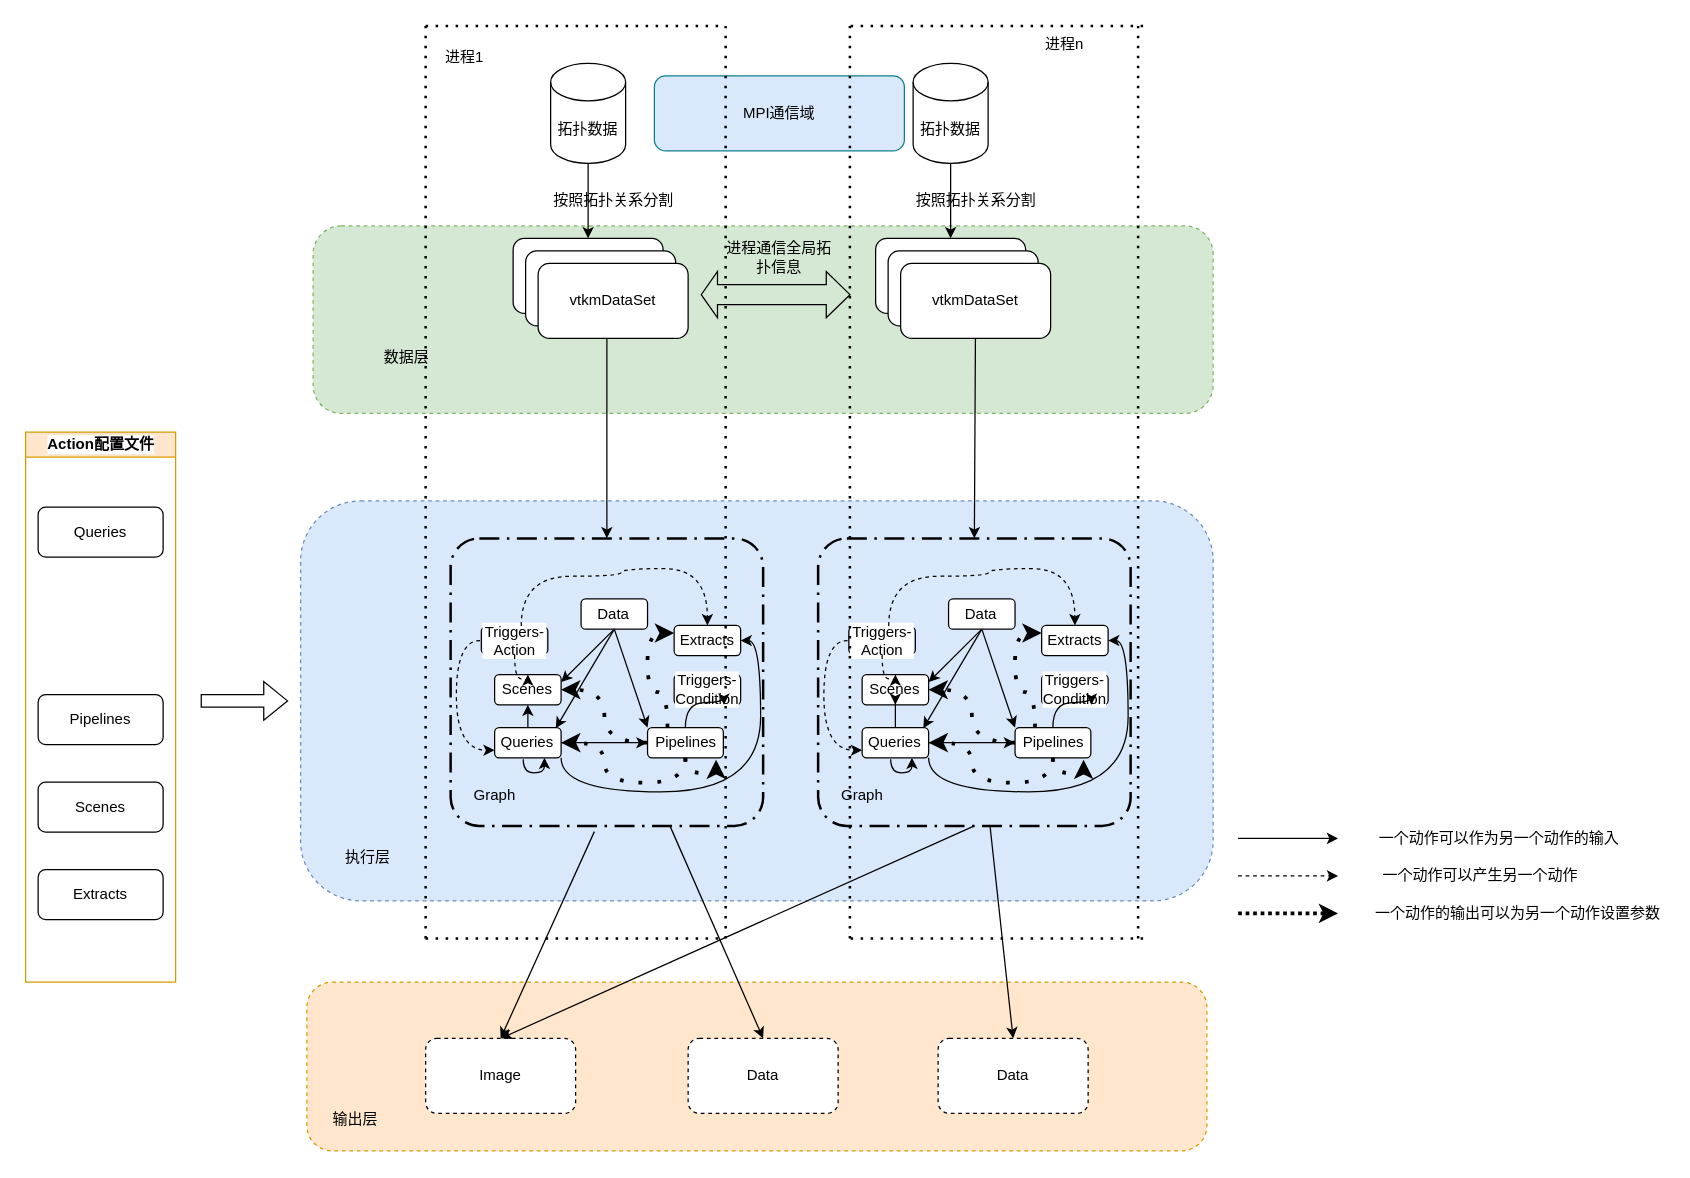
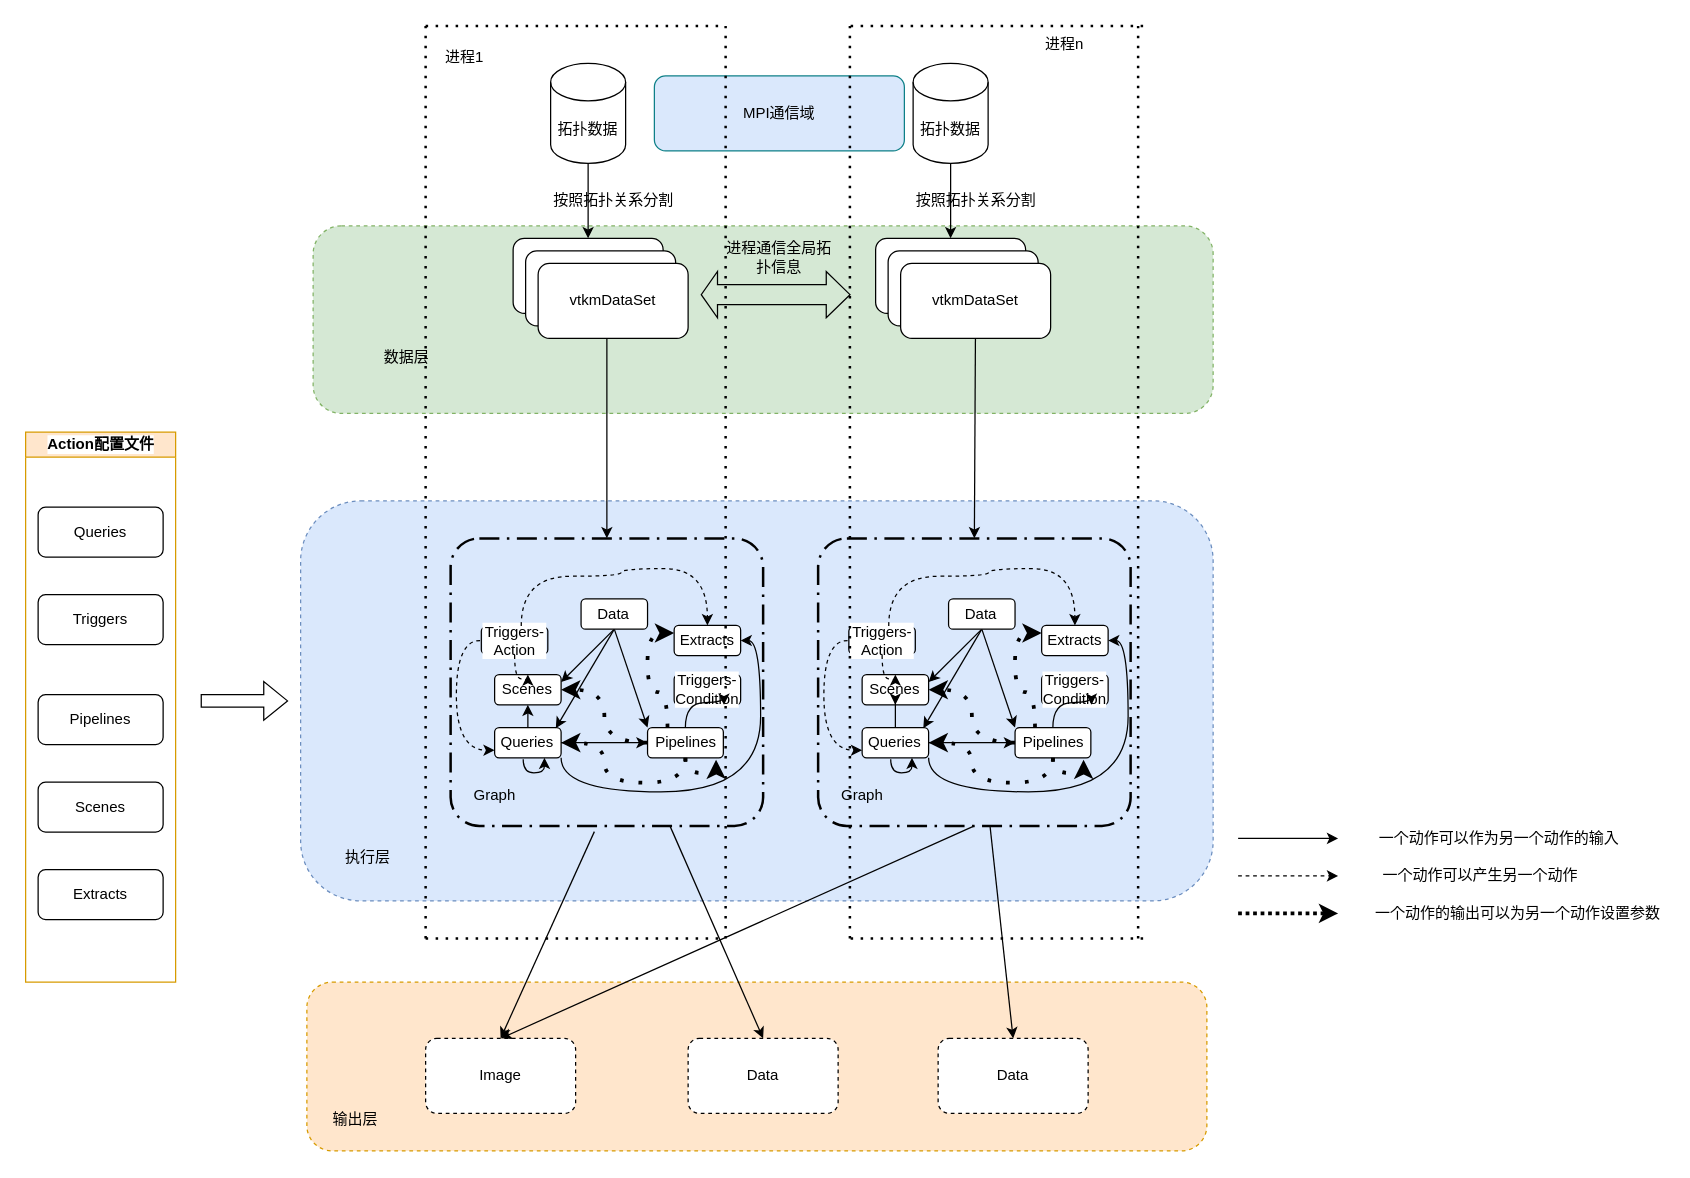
node "Triggers": added
